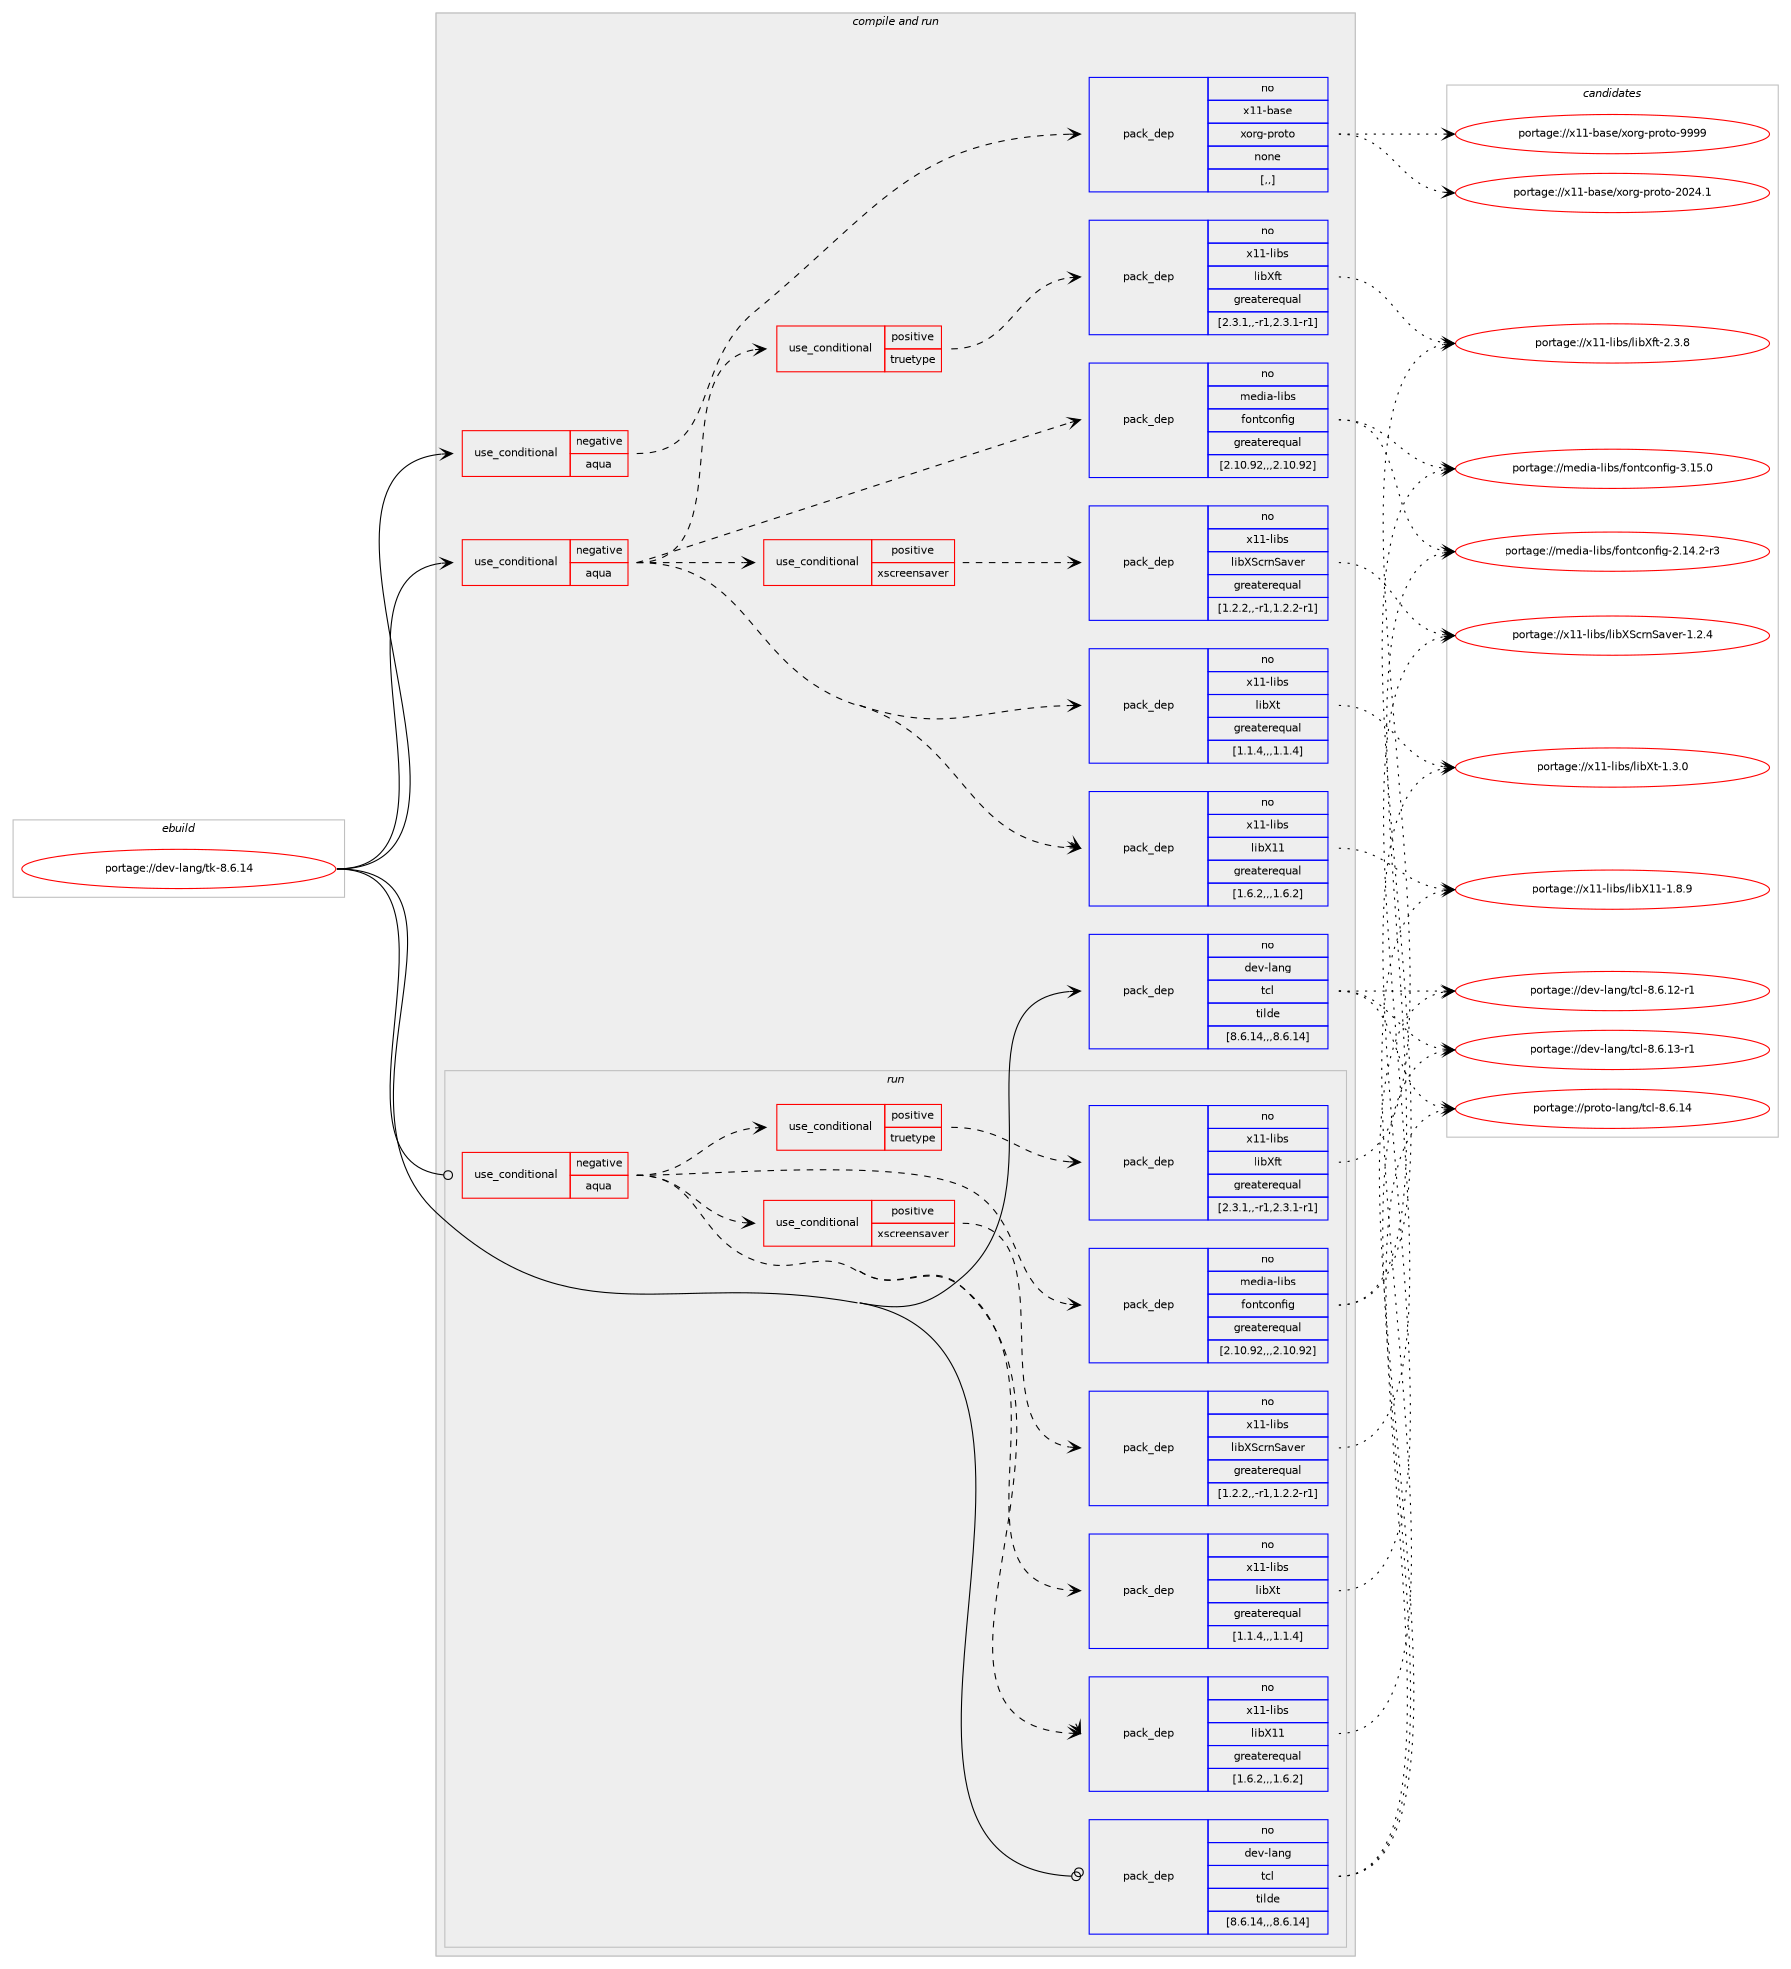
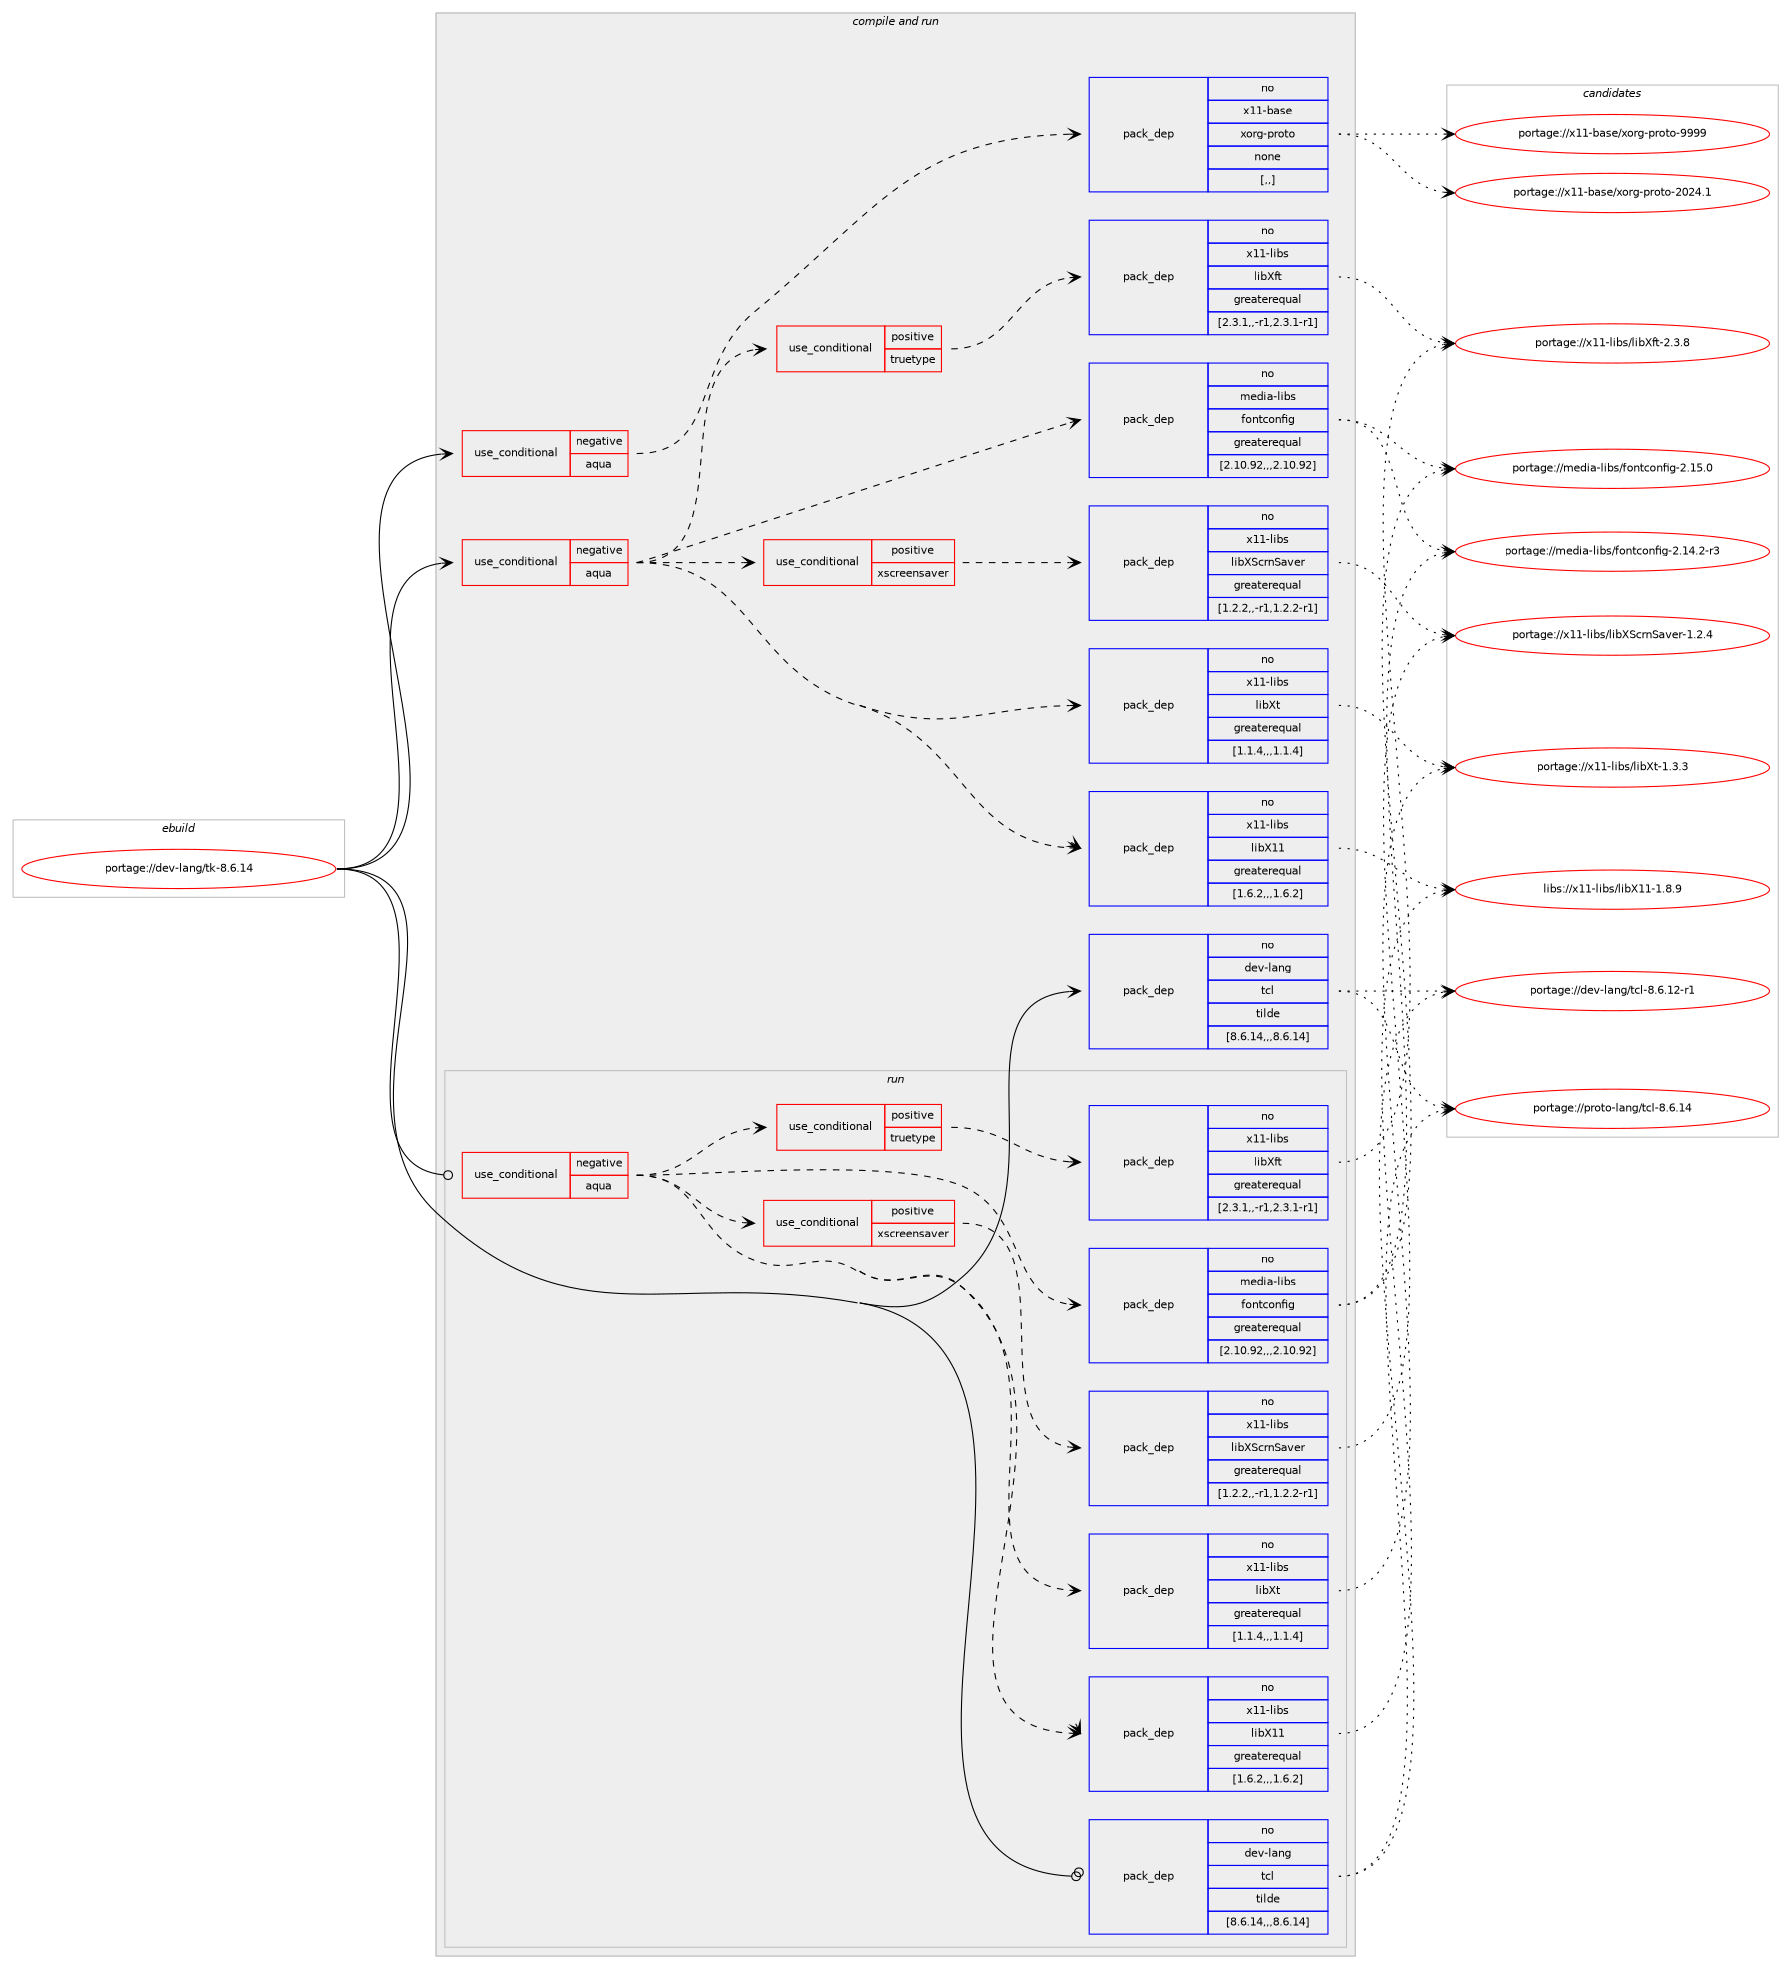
node "portage://media-libs/fontconfig-3.15.0": label "portage://media-libs/fontconfig-3.15.0" -> "portage://media-libs/fontconfig-2.15.0"
node "portage://x11-libs/libXt-1.3.0": label "portage://x11-libs/libXt-1.3.0" -> "portage://x11-libs/libXt-1.3.3"
node "portage://x11-libs/libX11-1.8.9": label "portage://x11-libs/libX11-1.8.9" -> "libs://x11-libs/libX11-1.8.9"
node "portage://dev-lang/tcl-8.6.13-r1": removed
